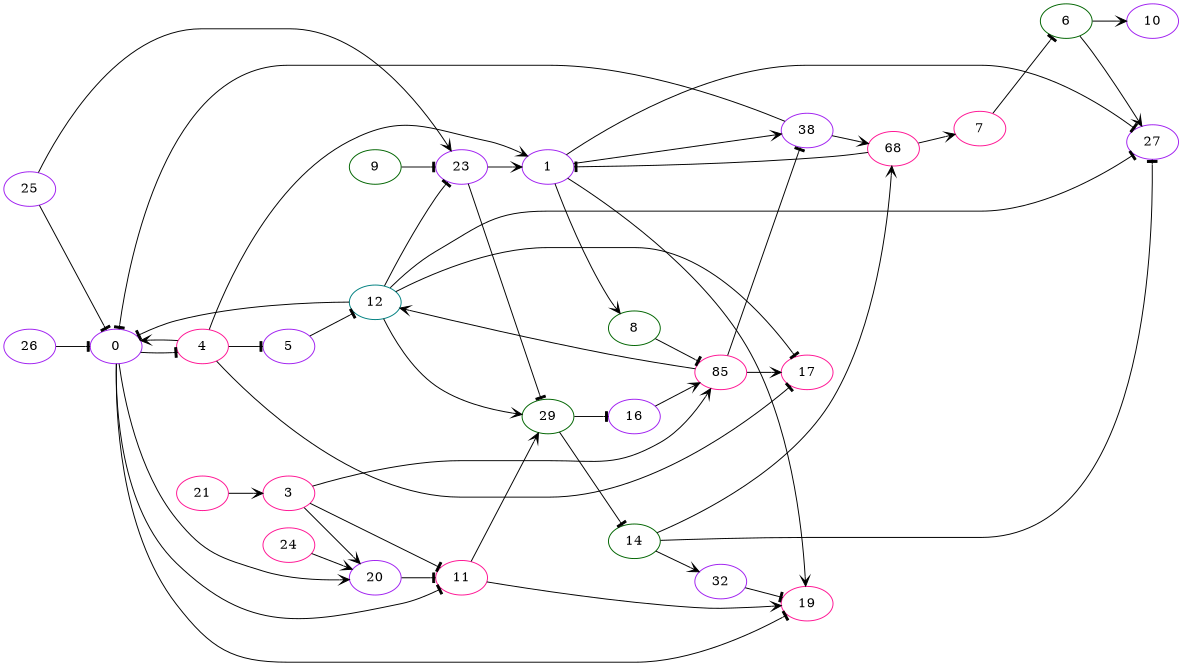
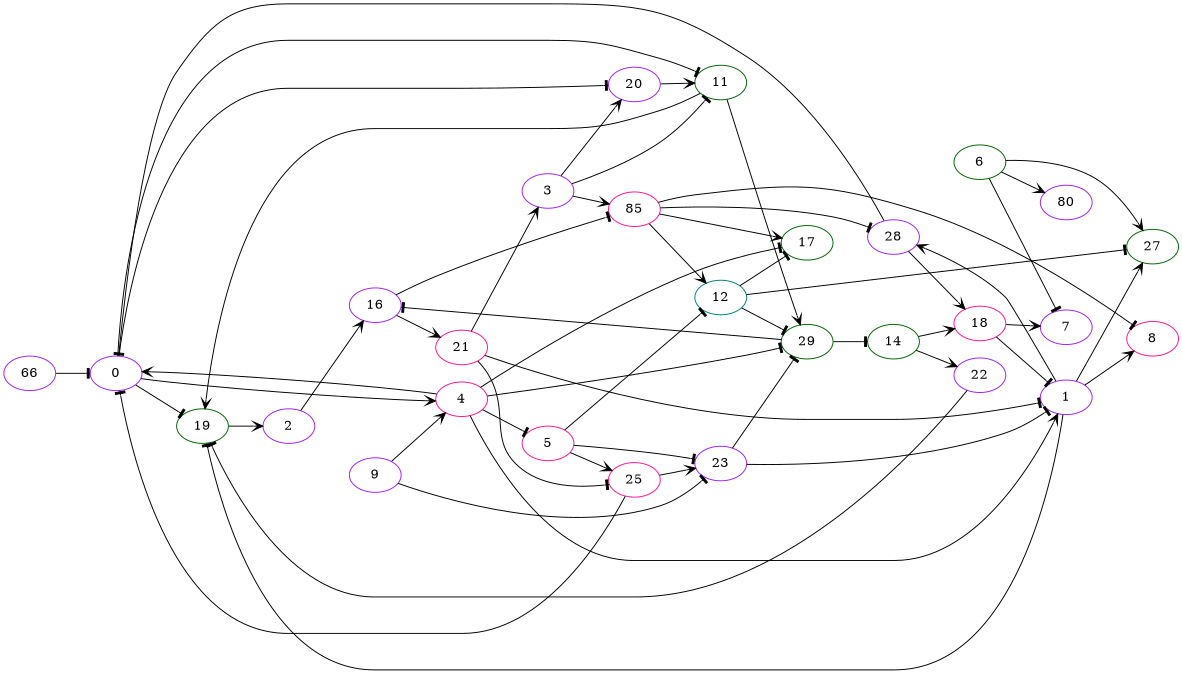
node "10": label "10" -> "80"
edge "1" -> "27": arrowhead tee -> vee
edge "7" -> "6": reversed
node "7": color deeppink -> purple
node "38": label "38" -> "28"
node "27": color purple -> darkgreen
node "68": label "68" -> "18"
node "9": color darkgreen -> purple
edge "23" -> "1": arrowhead vee -> tee
node "25": color purple -> deeppink
edge "12" -> "23": now "5" -> "23"
edge "12" -> "0": removed
edge "16" -> "21": added
node "8": color darkgreen -> deeppink
edge "1" -> "19": arrowhead vee -> tee
node "26": label "26" -> "66"
node "5": color purple -> deeppink
edge "8" -> "85": reversed
edge "0" -> "4": arrowhead tee -> vee
node "17": color deeppink -> darkgreen
edge "4" -> "29": added
edge "12" -> "29": arrowhead vee -> tee
edge "16" -> "85": arrowhead vee -> tee
edge "21" -> "1": added
node "2": added
edge "9" -> "4": added
edge "21" -> "25": added
edge "5" -> "25": added
node "3": color deeppink -> purple
edge "14" -> "27": removed
edge "0" -> "20": arrowhead vee -> tee
node "24": removed
edge "20" -> "11": arrowhead tee -> vee
node "11": color deeppink -> darkgreen
node "32": label "32" -> "22"
node "19": color deeppink -> darkgreen
